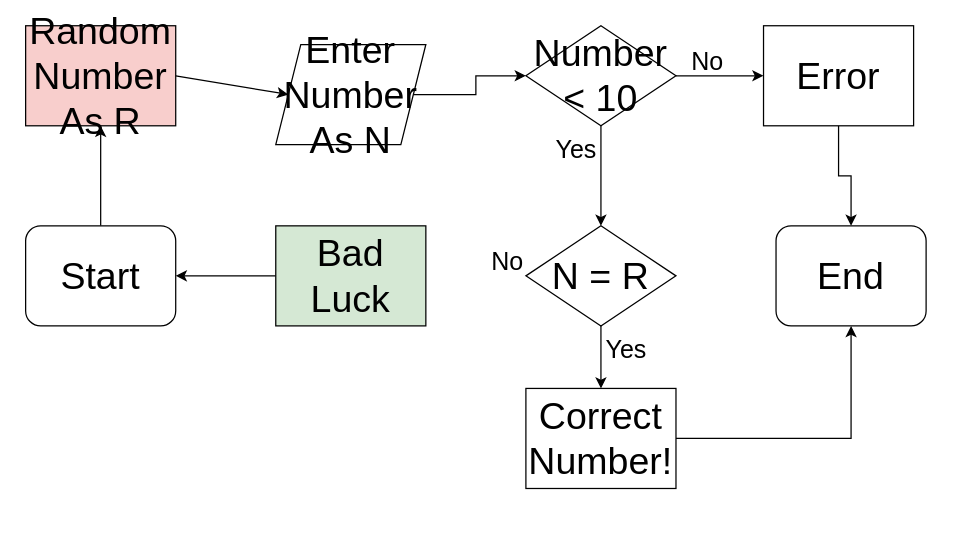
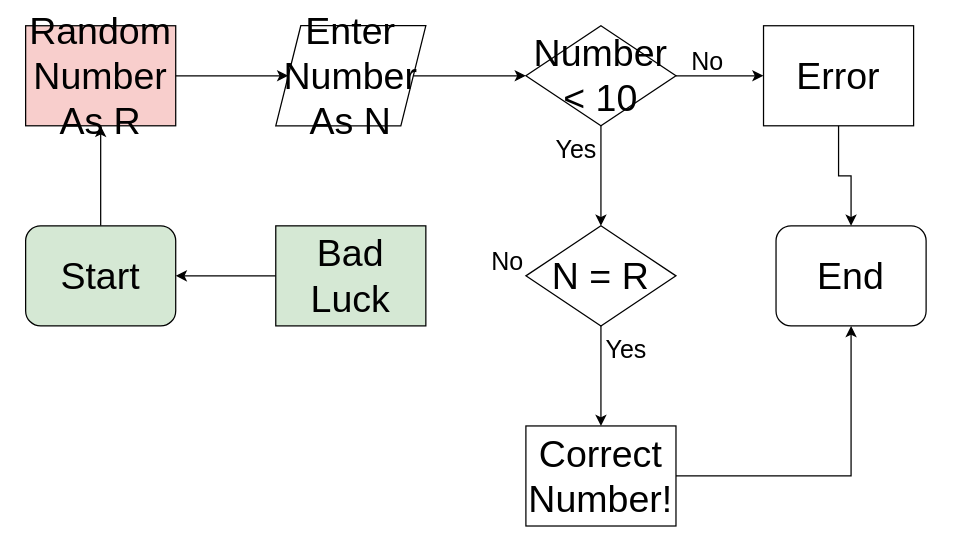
node "Enter Number As N": moved (351, 94) -> (351, 76)
node "Start": fillcolor #ffffff -> #d5e8d4
node "Correct Number!": moved (601, 438) -> (601, 476)
